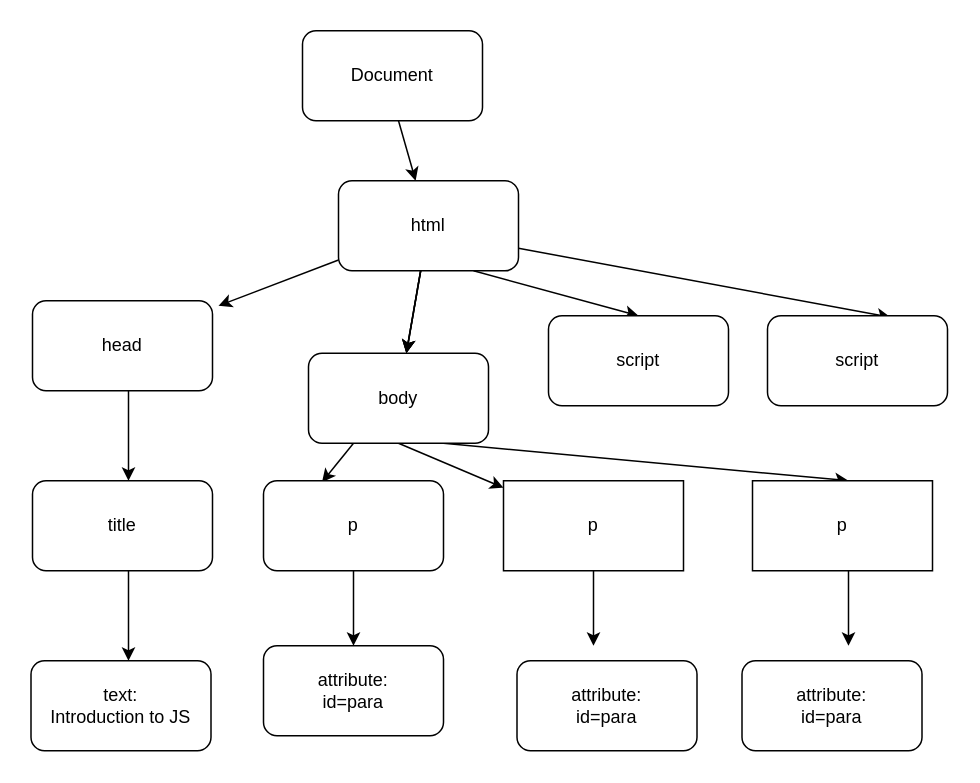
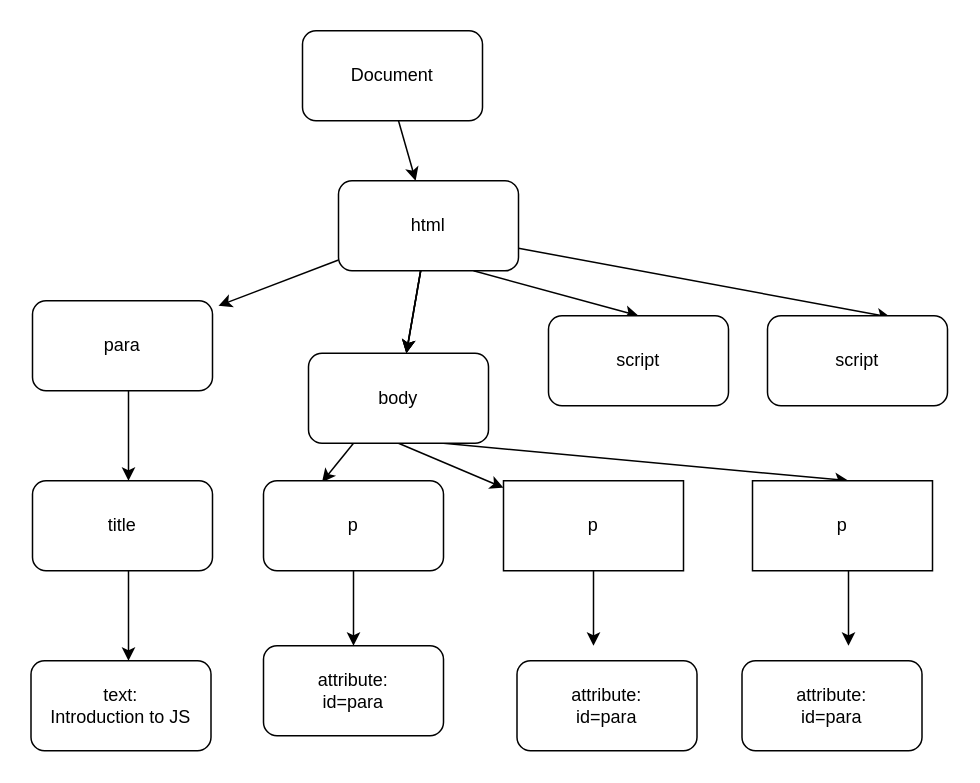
node "head": label "head" -> "para"
